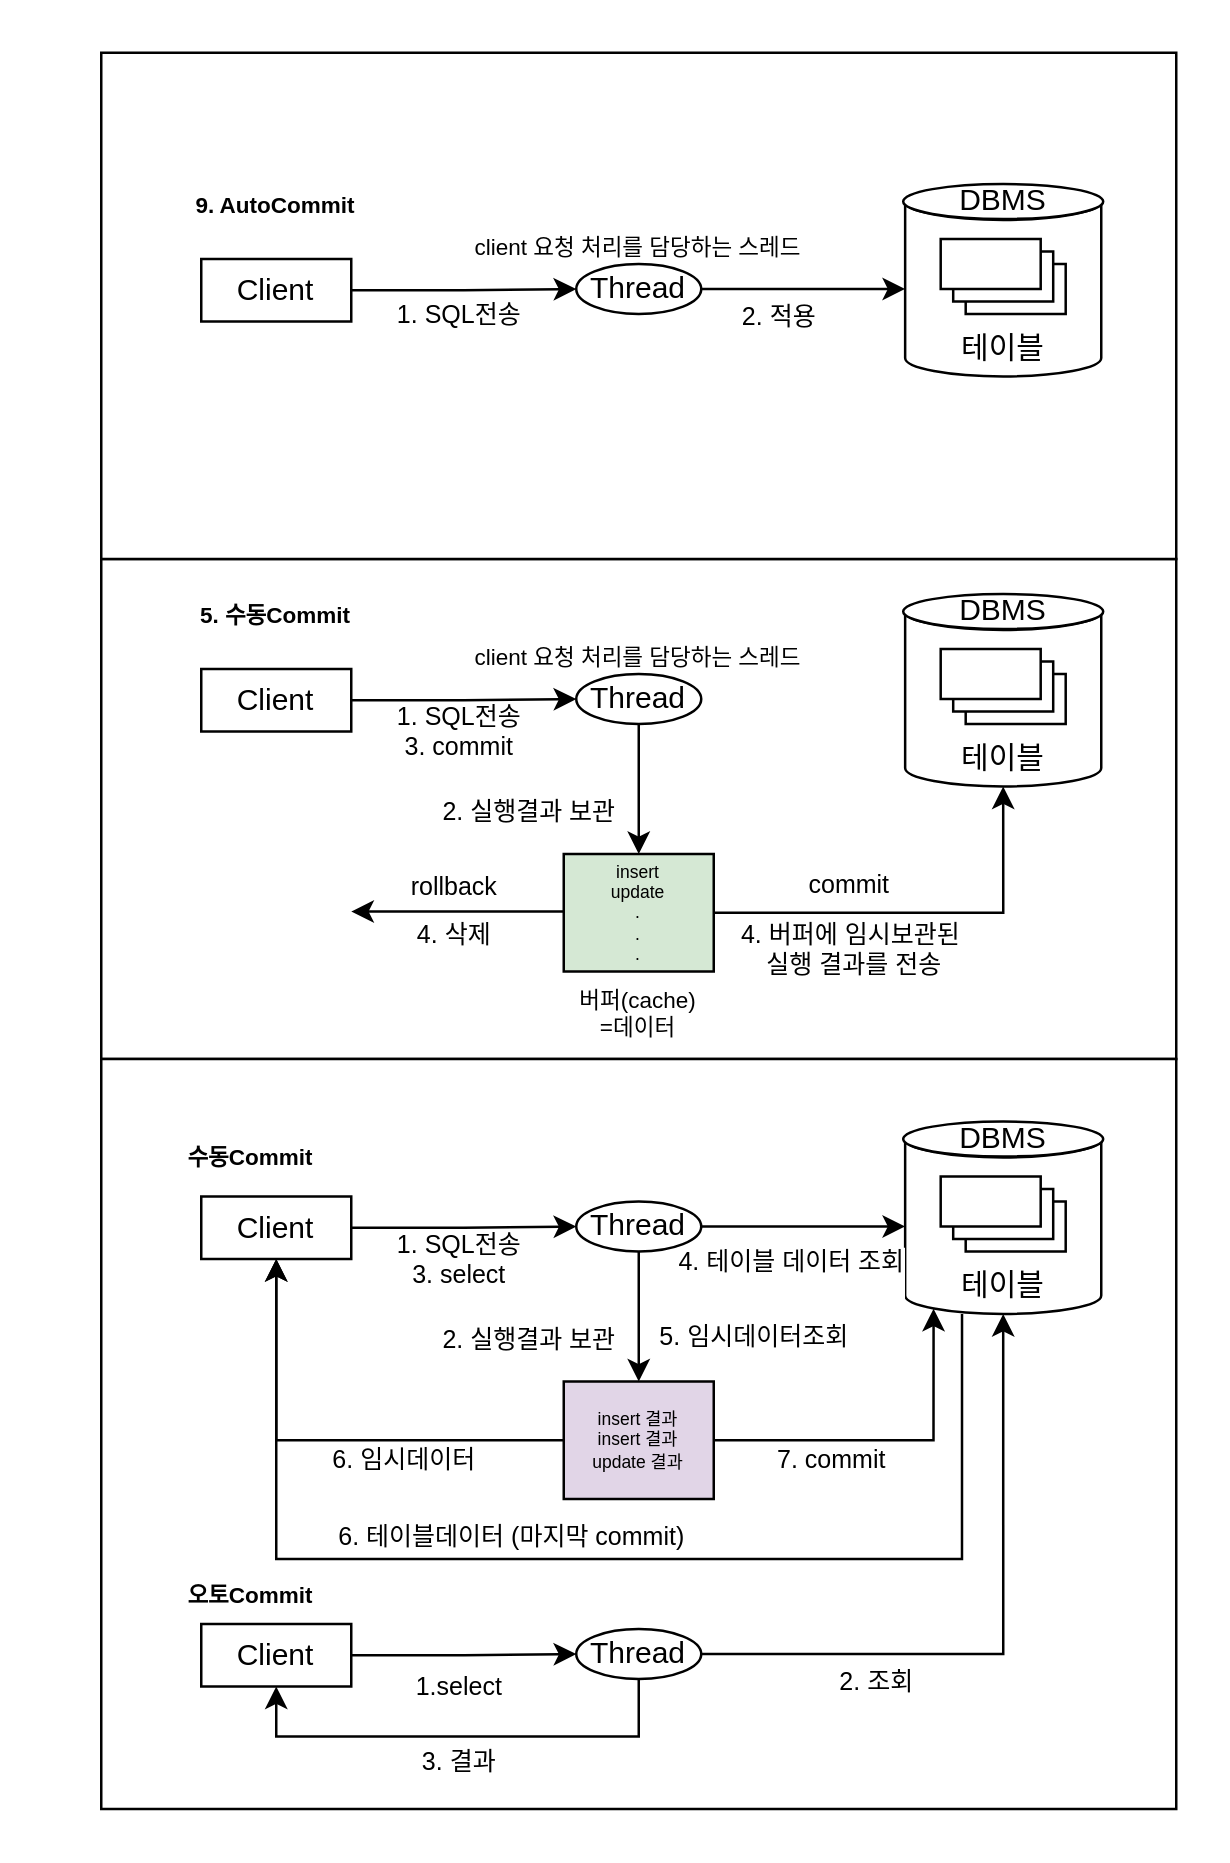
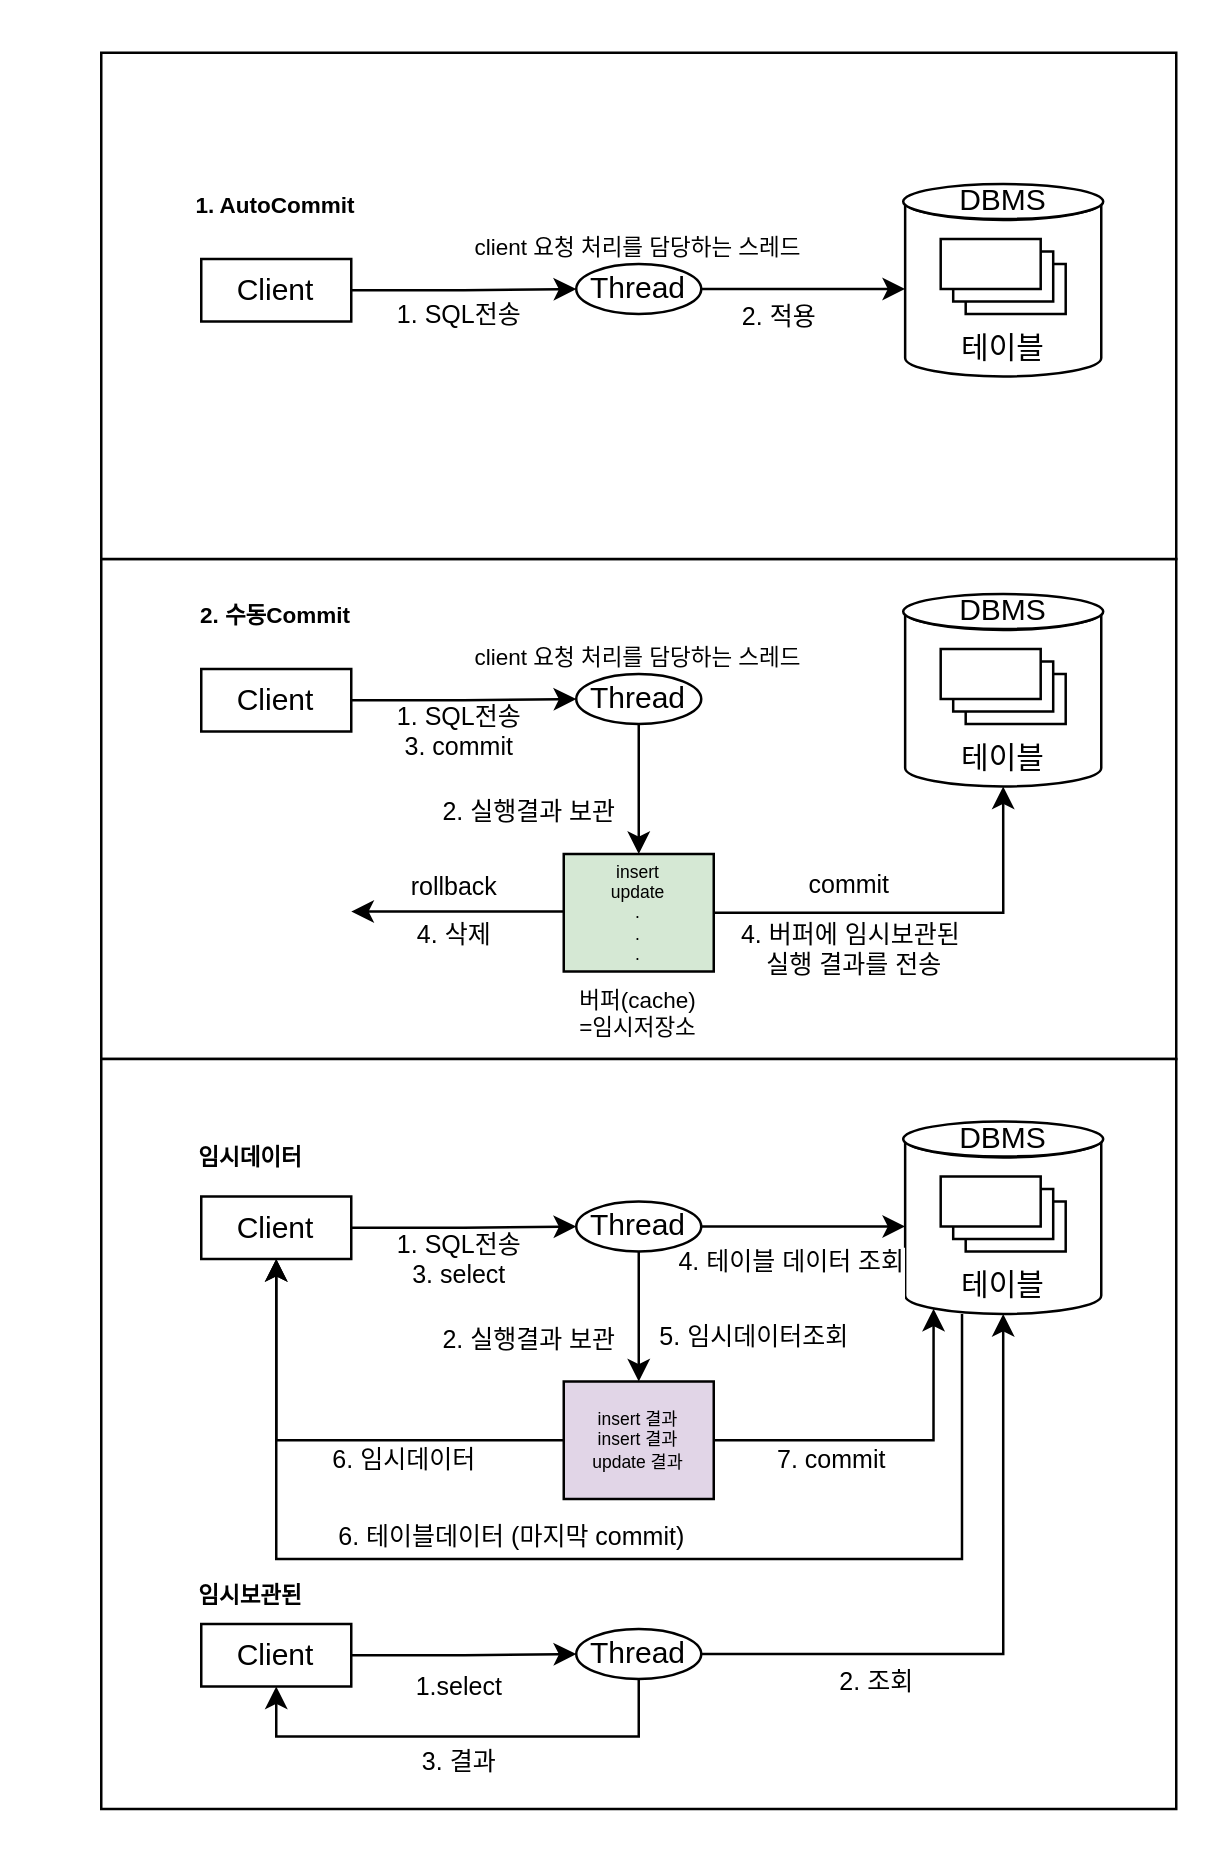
node "9. AutoCommit": label "9. AutoCommit" -> "1. AutoCommit"
node "5. 수동Commit": label "5. 수동Commit" -> "2. 수동Commit"
node "버퍼(cache) =데이터": label "버퍼(cache) =데이터" -> "버퍼(cache) =임시저장소"
node "수동Commit": label "수동Commit" -> "임시데이터"
node "오토Commit": label "오토Commit" -> "임시보관된"
